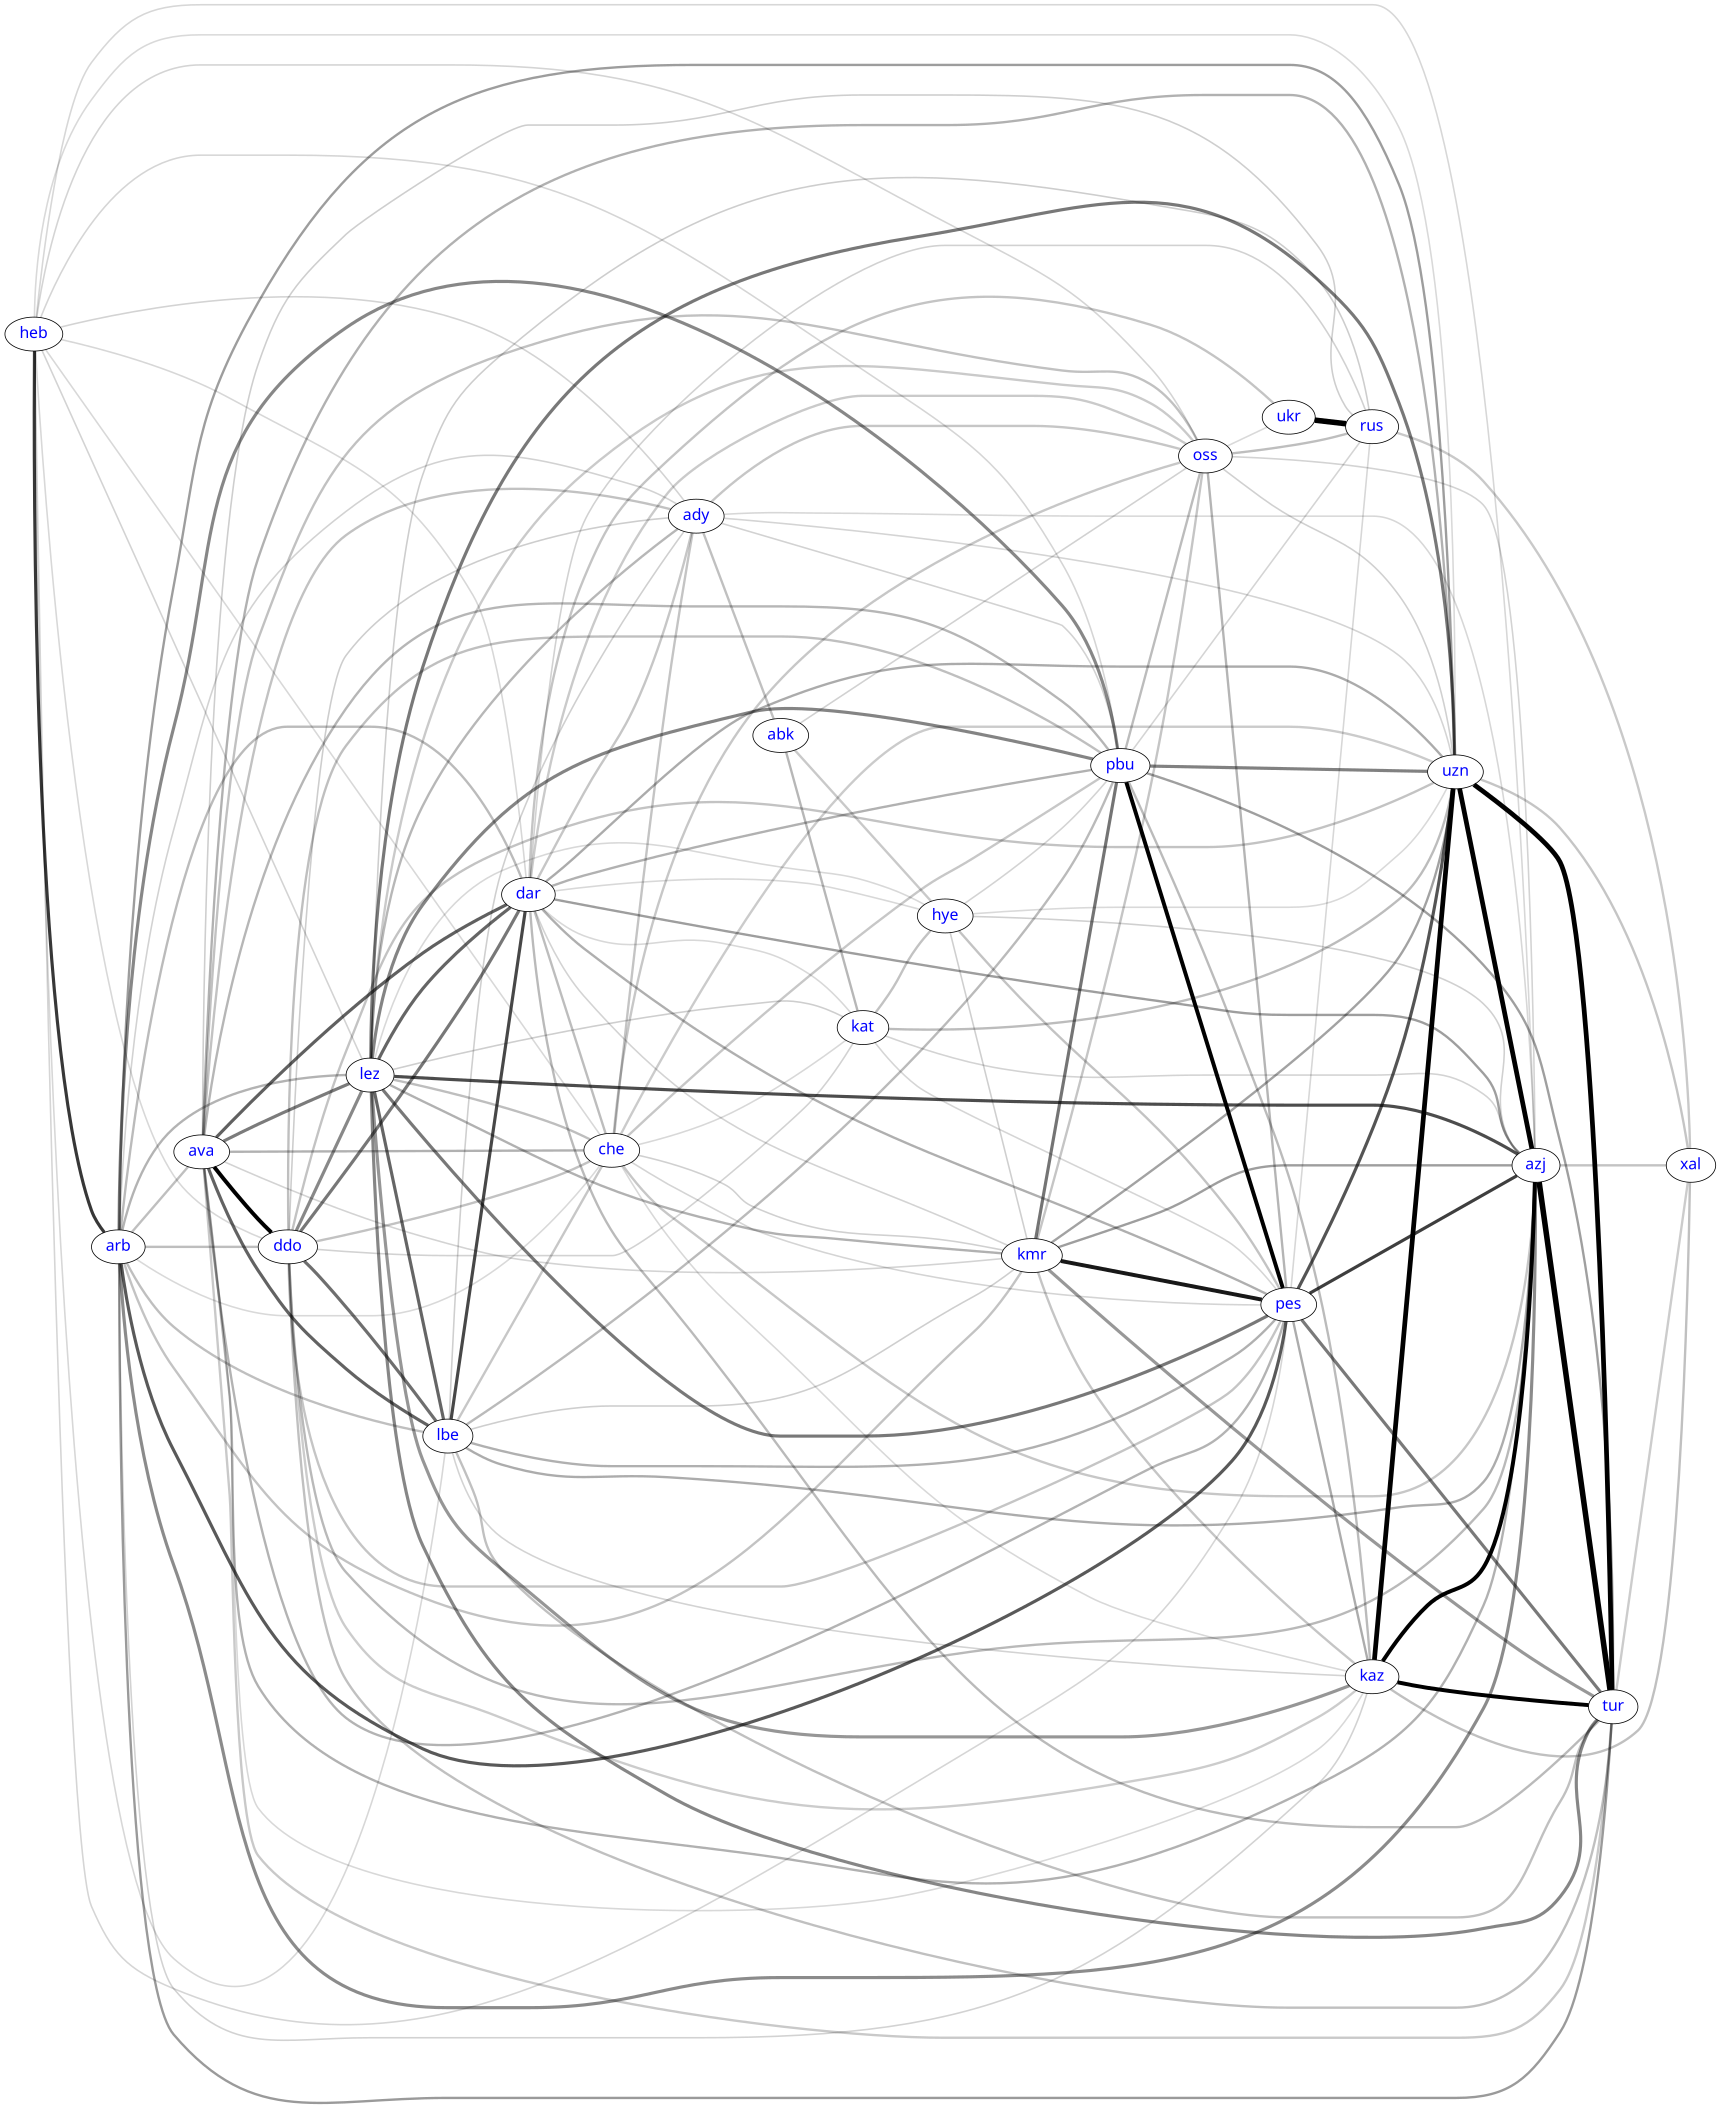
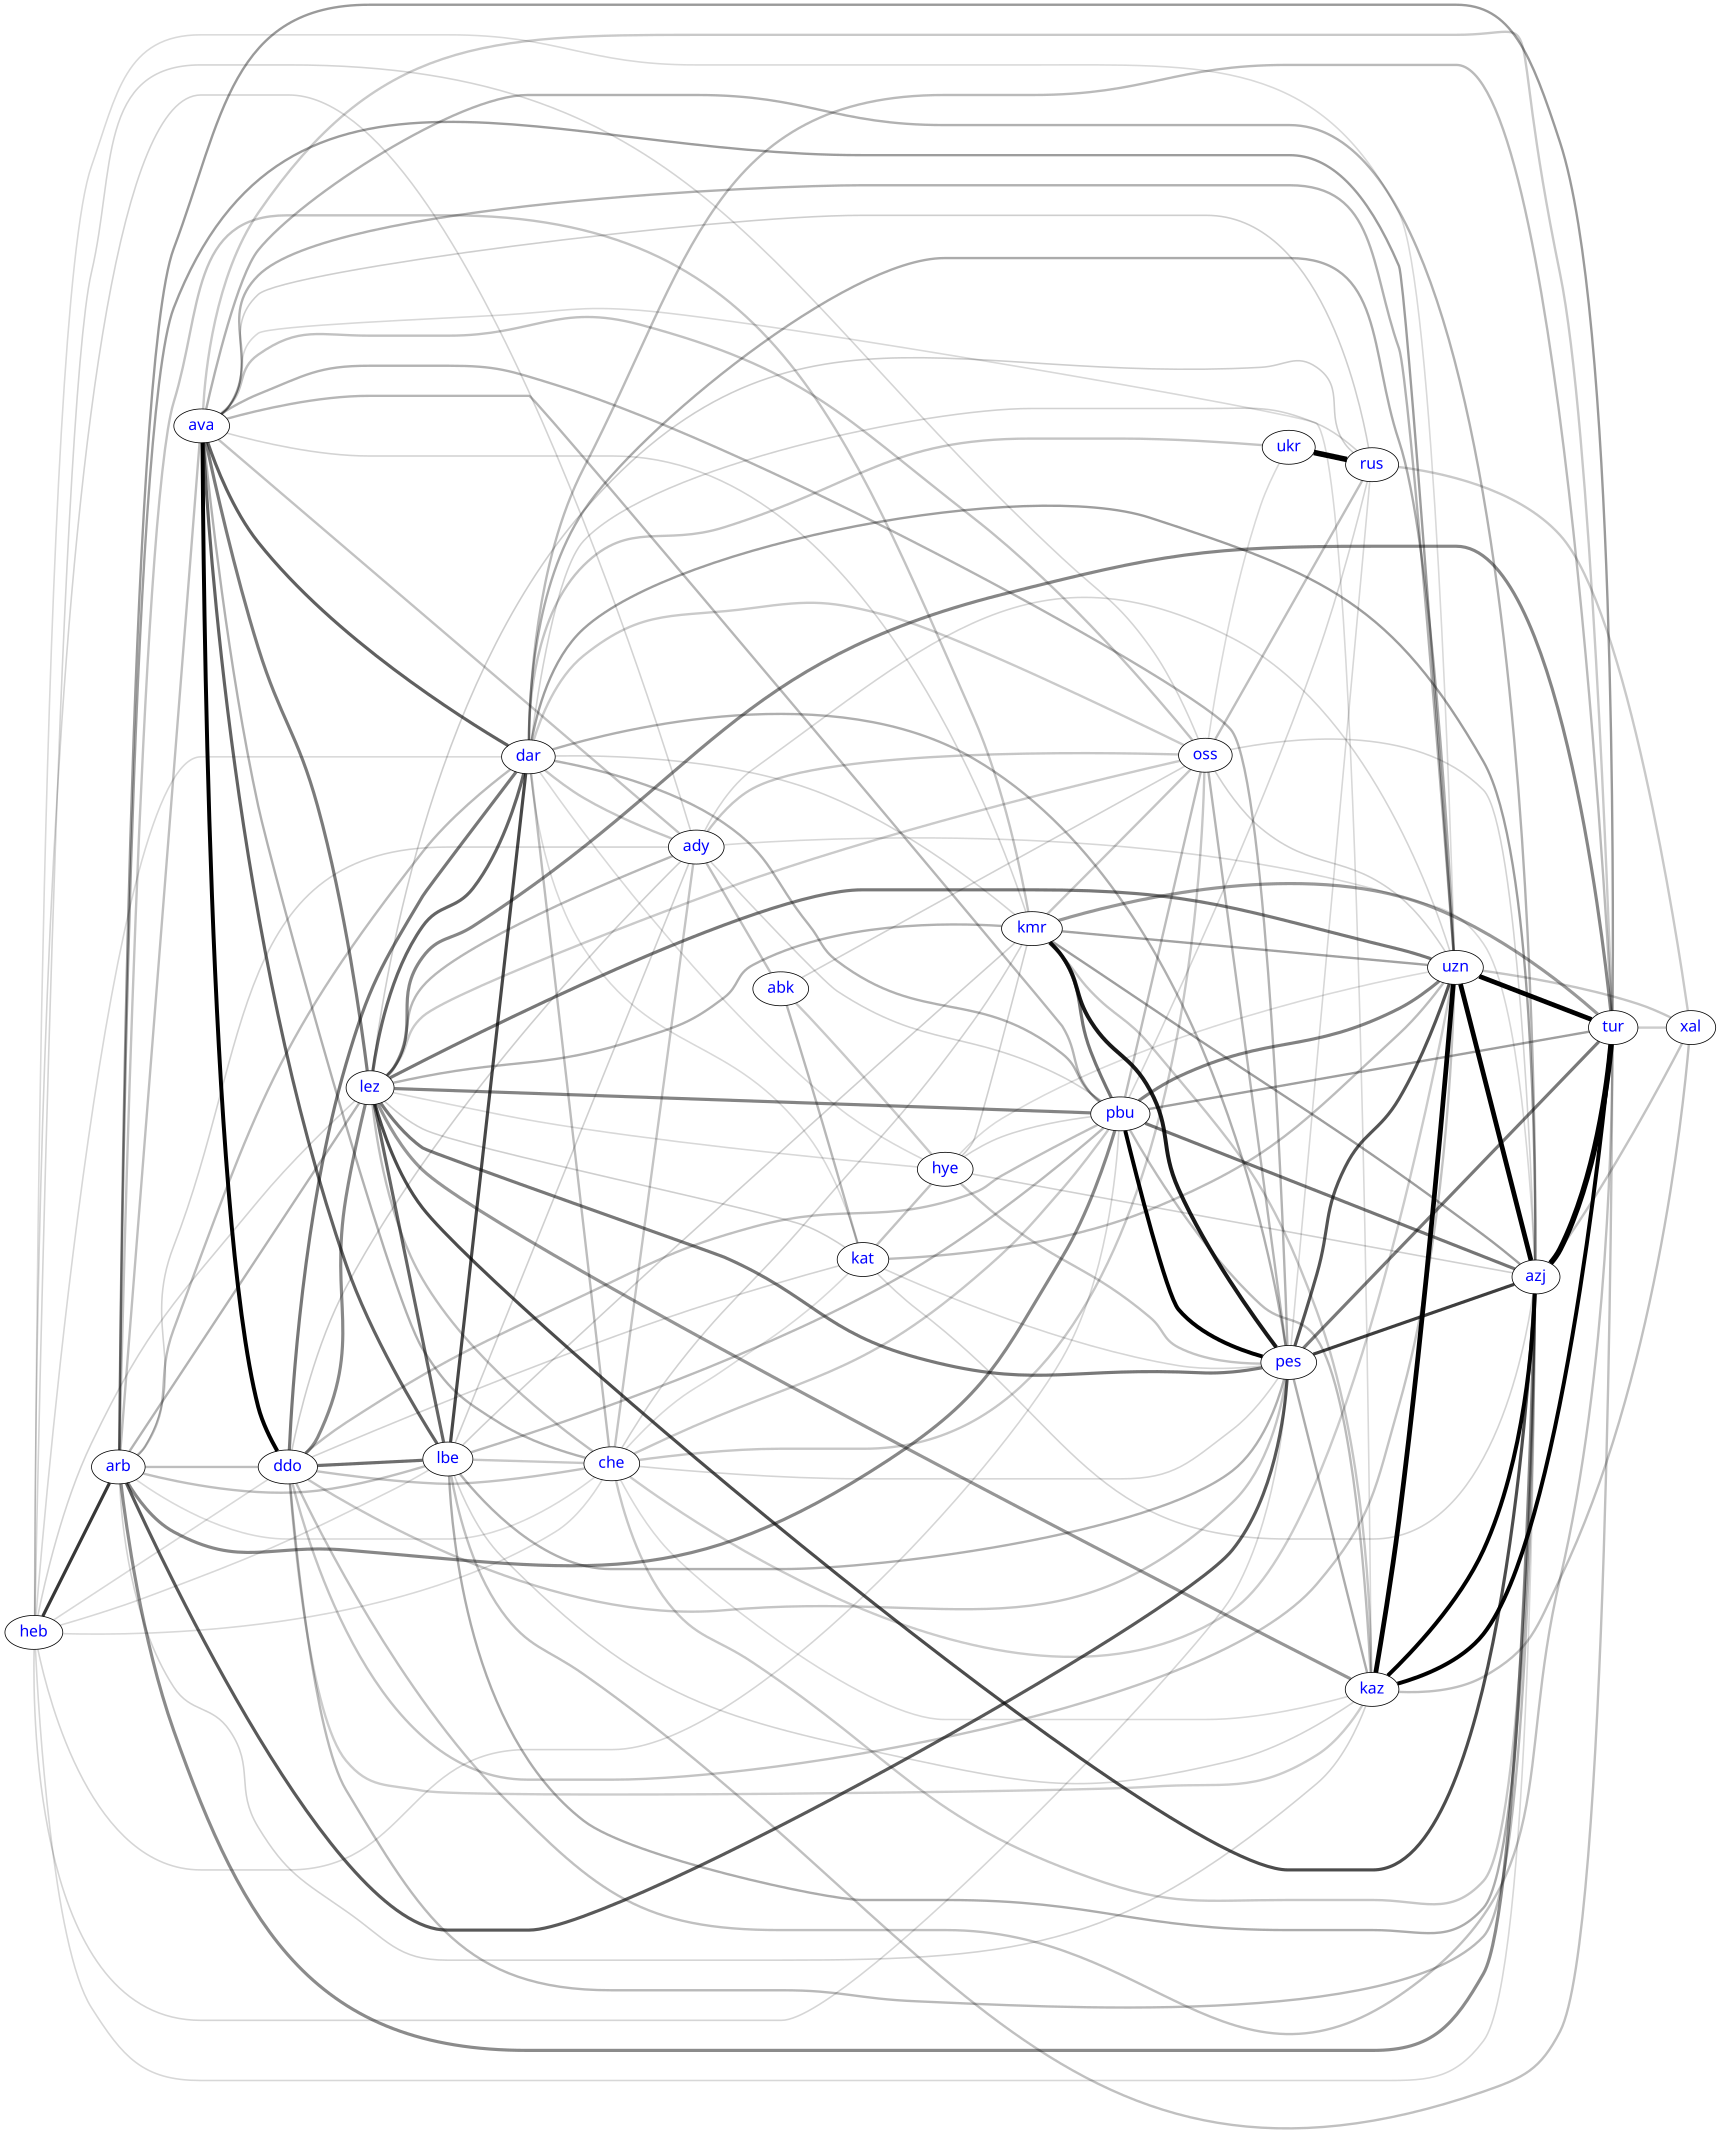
edge "pbu" -- "azj": added
